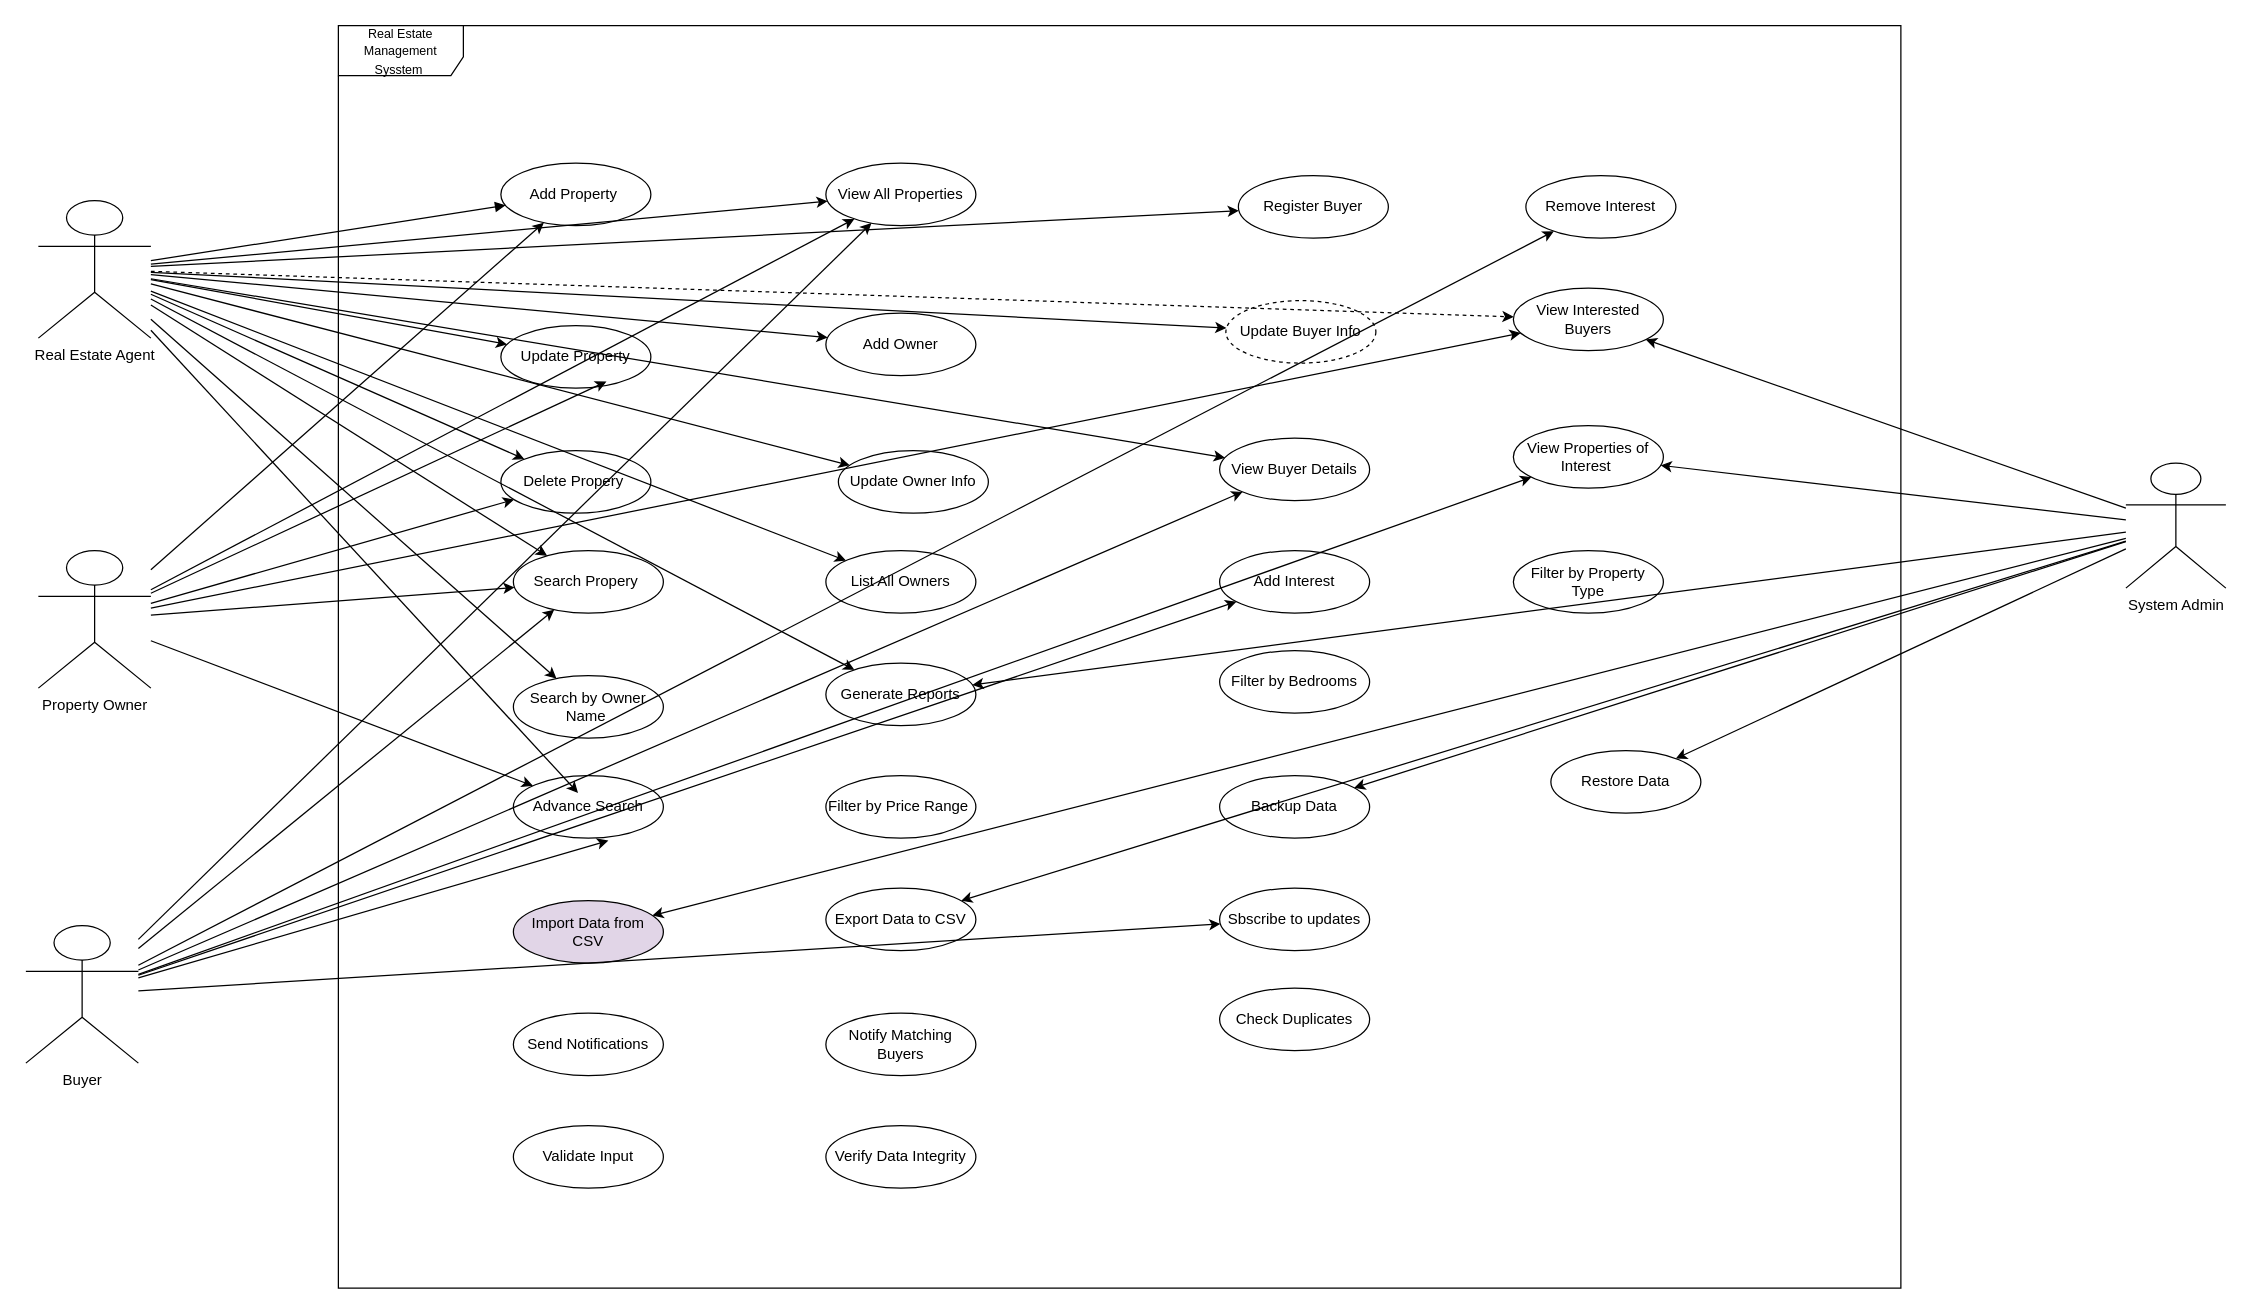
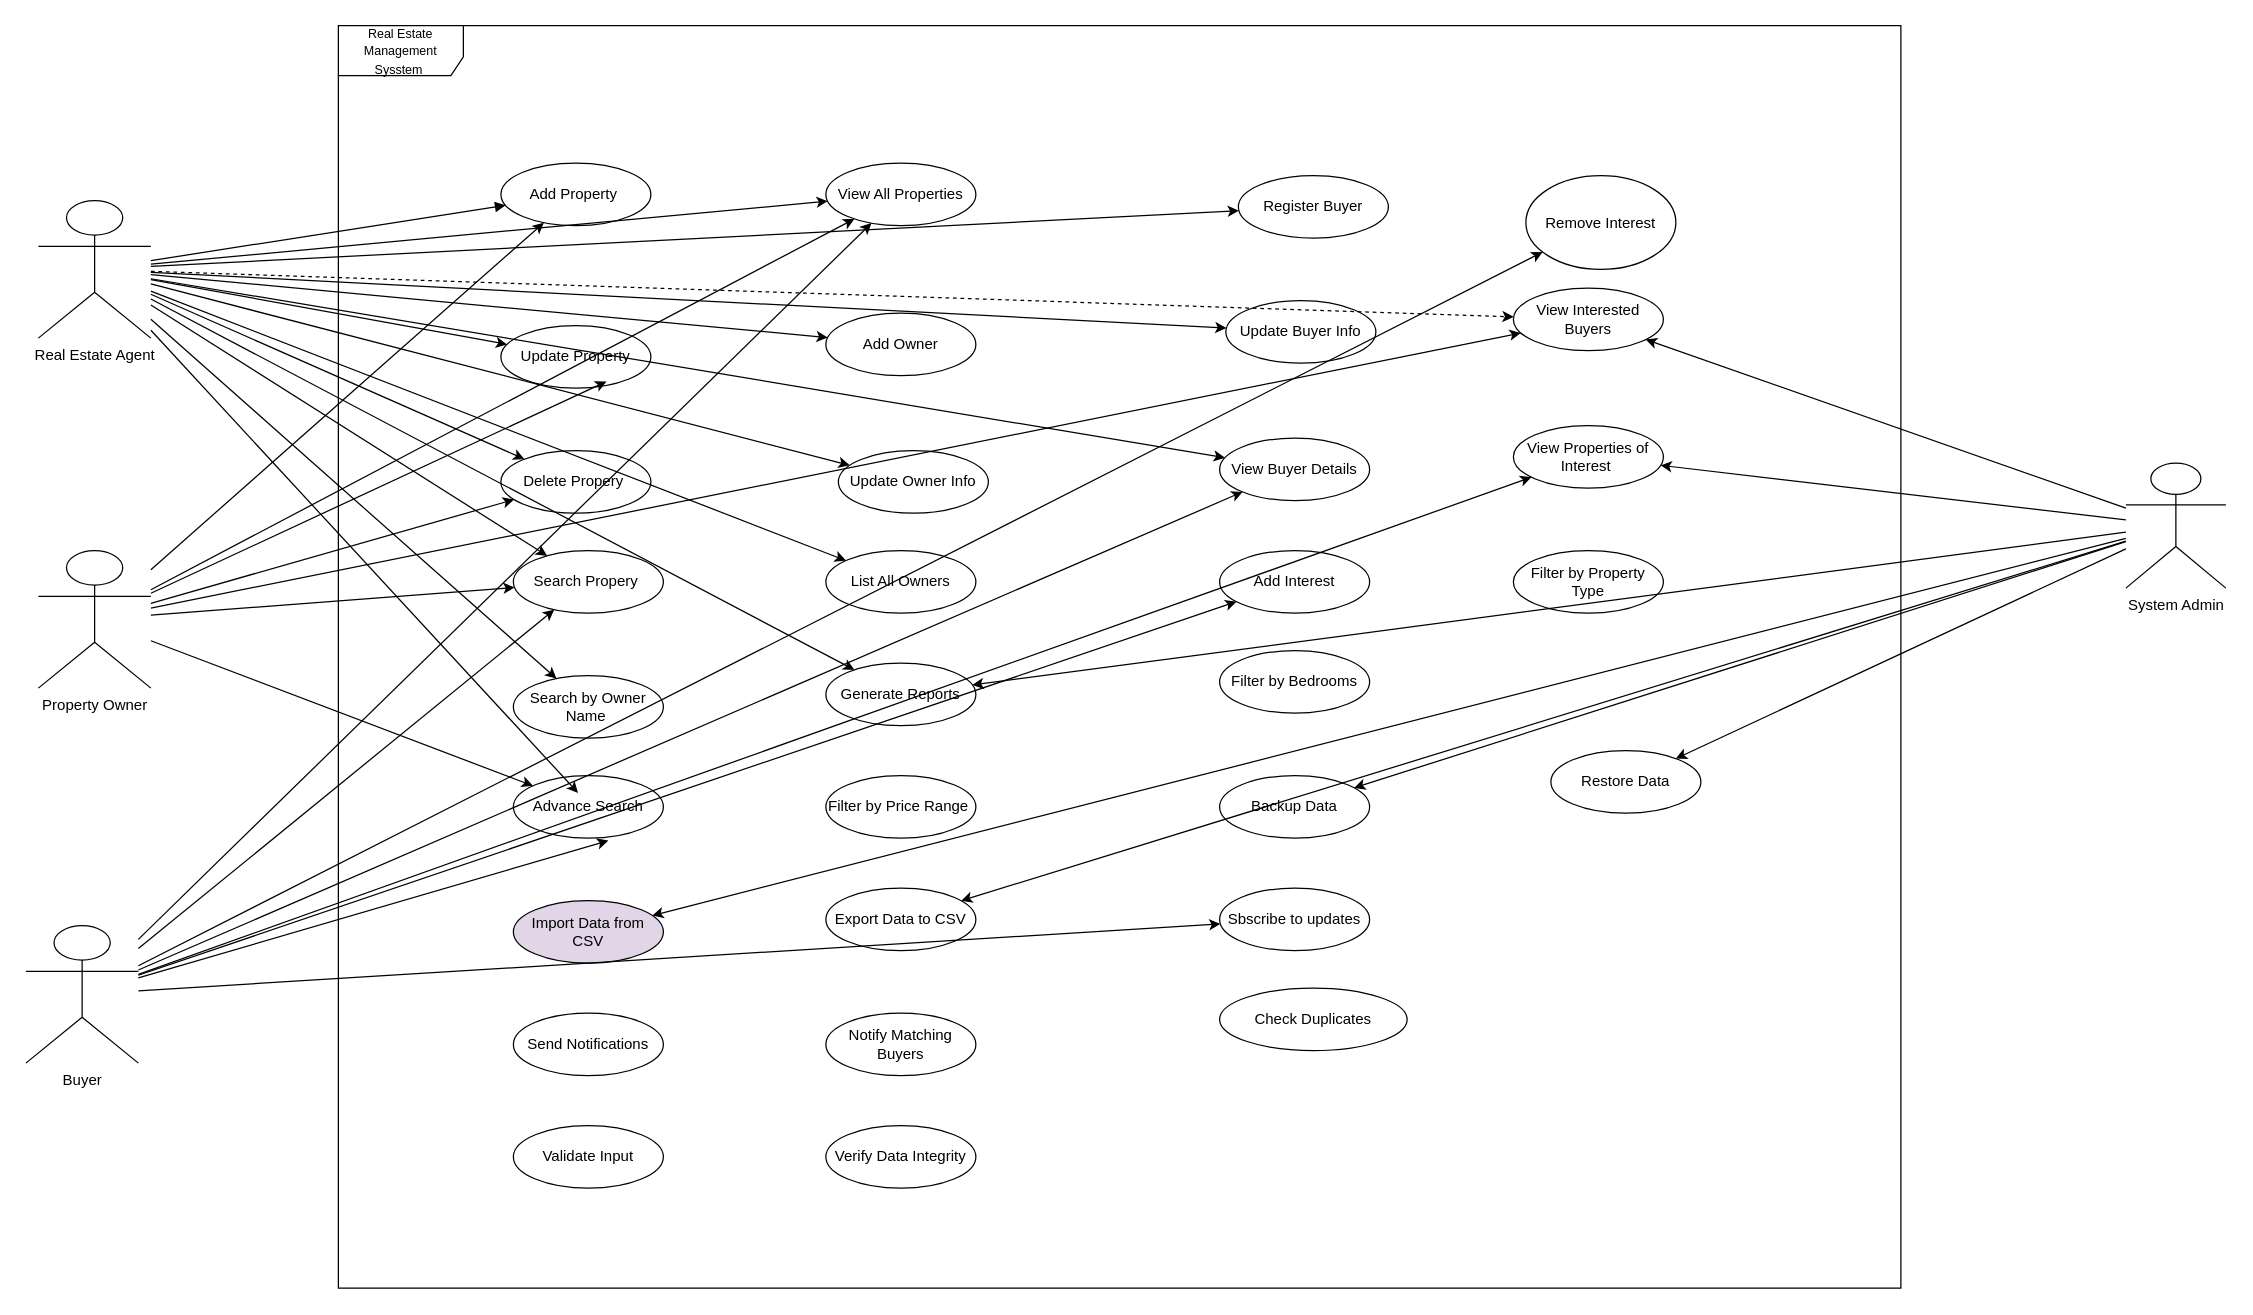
node "Remove Interest": size 150x63 -> 150x94
node "Update Buyer Info": style dashed -> solid
node "Check Duplicates": size 150x63 -> 188x63
